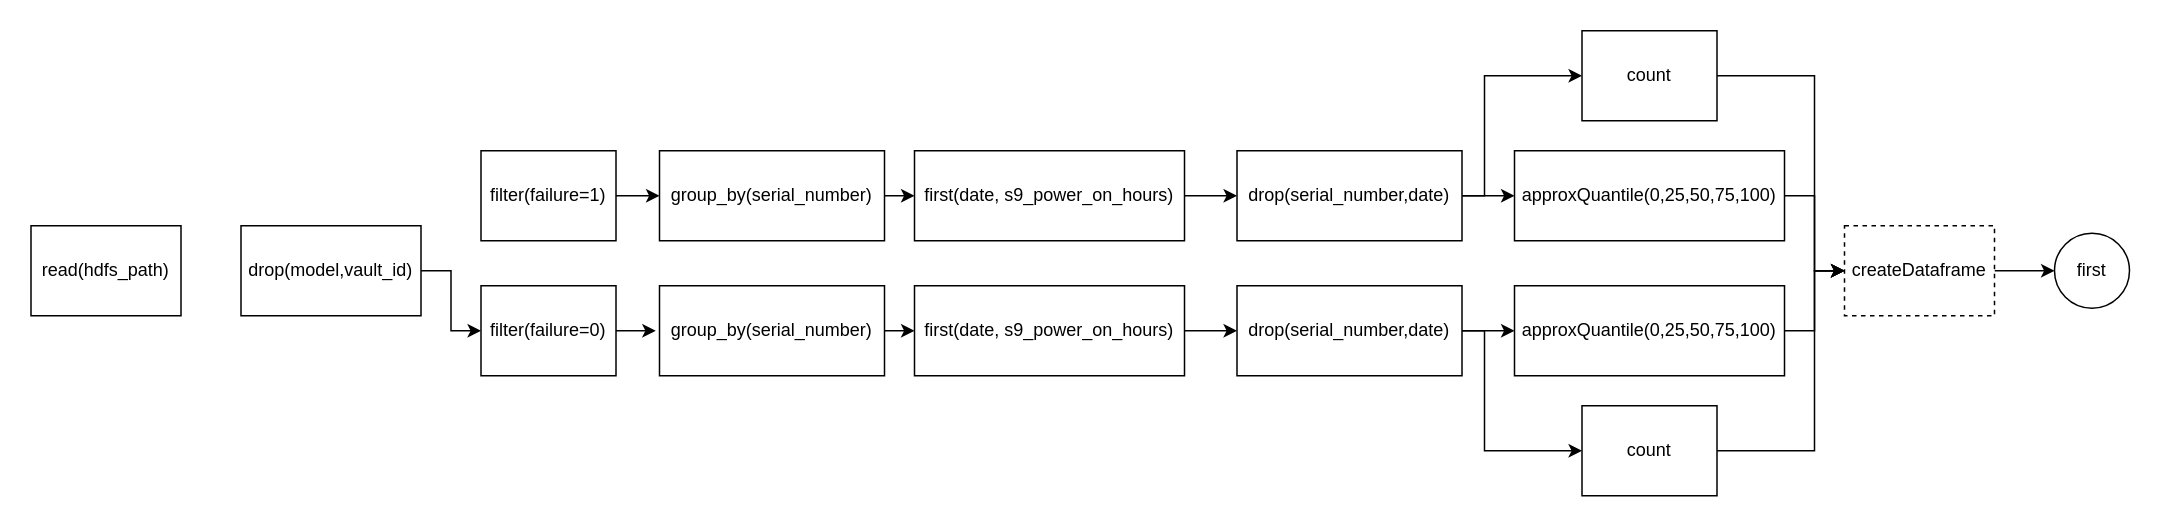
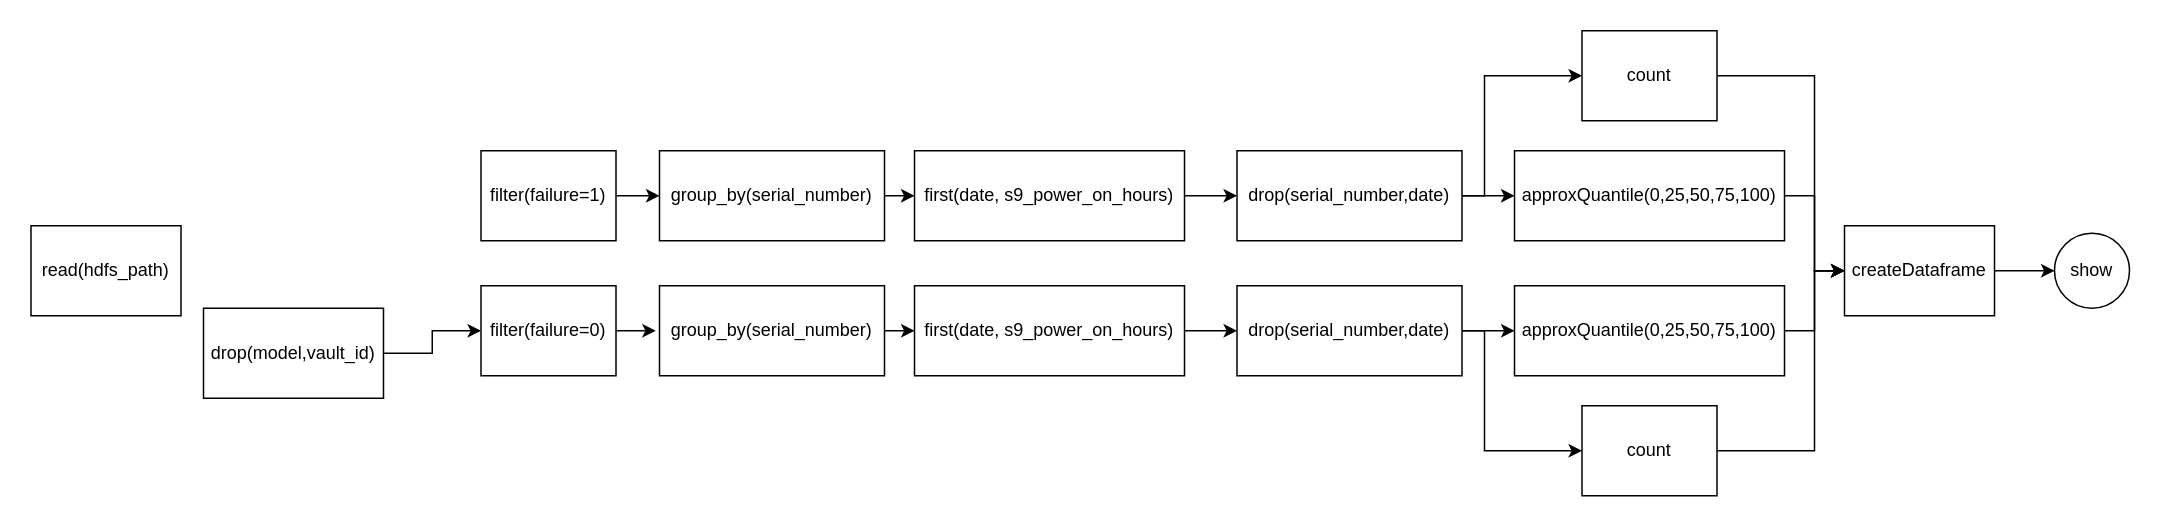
node "drop(model,vault_id)": moved (331, 271) -> (293, 353)
node "createDataframe": style dashed -> solid
node "first": label "first" -> "show"
